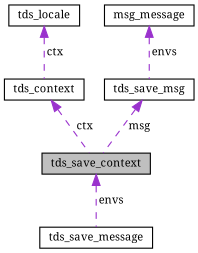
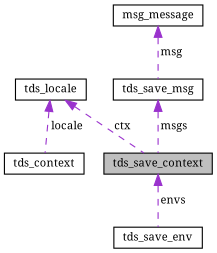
edge "tds_context" -> "tds_locale": label " ctx" -> " locale"
edge "tds_save_msg" -> "msg_message": label " envs" -> " msg"
edge "tds_save_context" -> "tds_save_msg": label " msg" -> " msgs"
edge "tds_save_context" -> "tds_context": now "tds_save_context" -> "tds_locale"
node "tds_save_message": label "tds_save_message" -> "tds_save_env"
